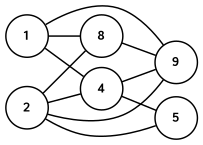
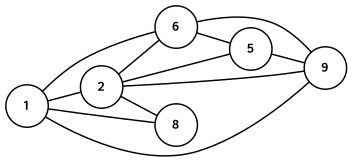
edge "8" -- "9": now "5" -- "9"
node "4": label "4" -> "6"
edge "2" -- "1": added
